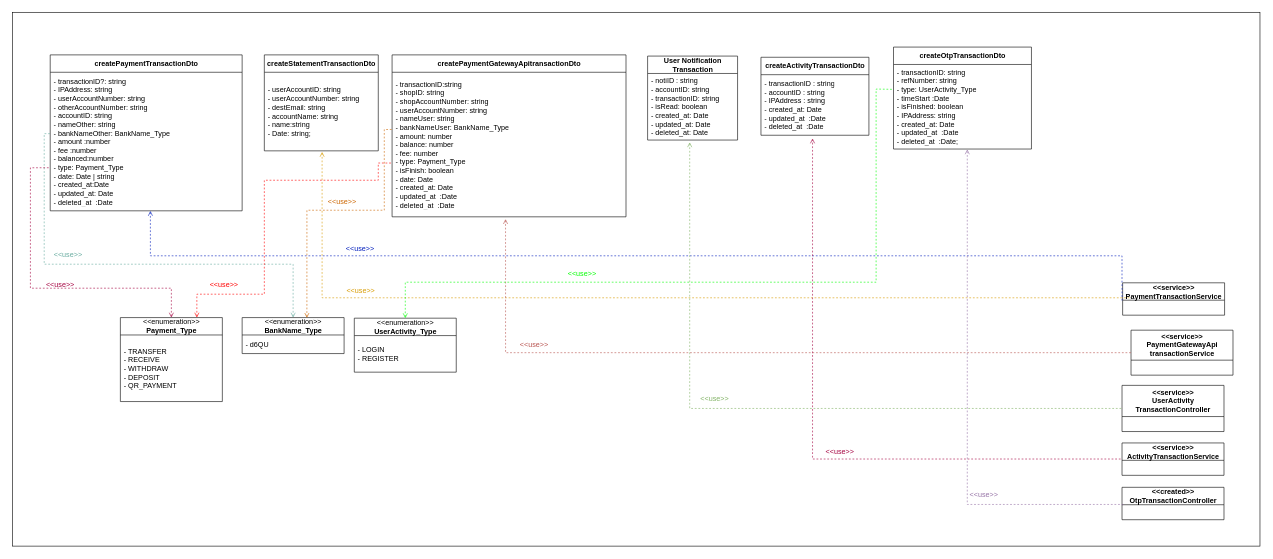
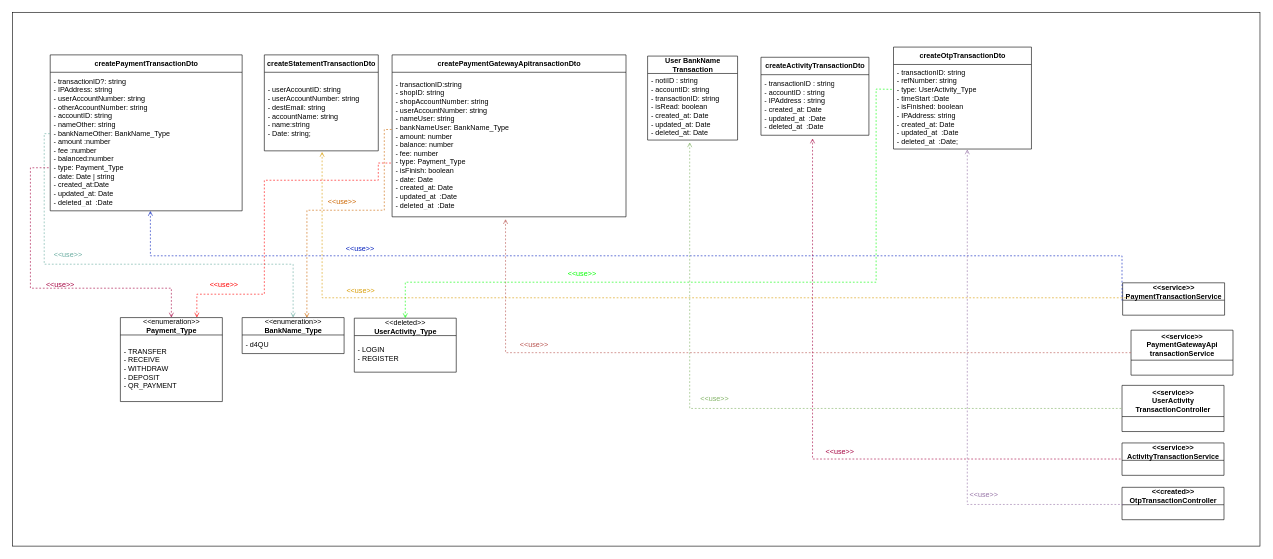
node "User Notification Transaction": label "User Notification Transaction" -> "User BankName Transaction"
node "<<enumeration>> UserActivity_Type": label "<<enumeration>> UserActivity_Type" -> "<<deleted>> UserActivity_Type"
node "- d6QU": label "- d6QU" -> "- d4QU"
